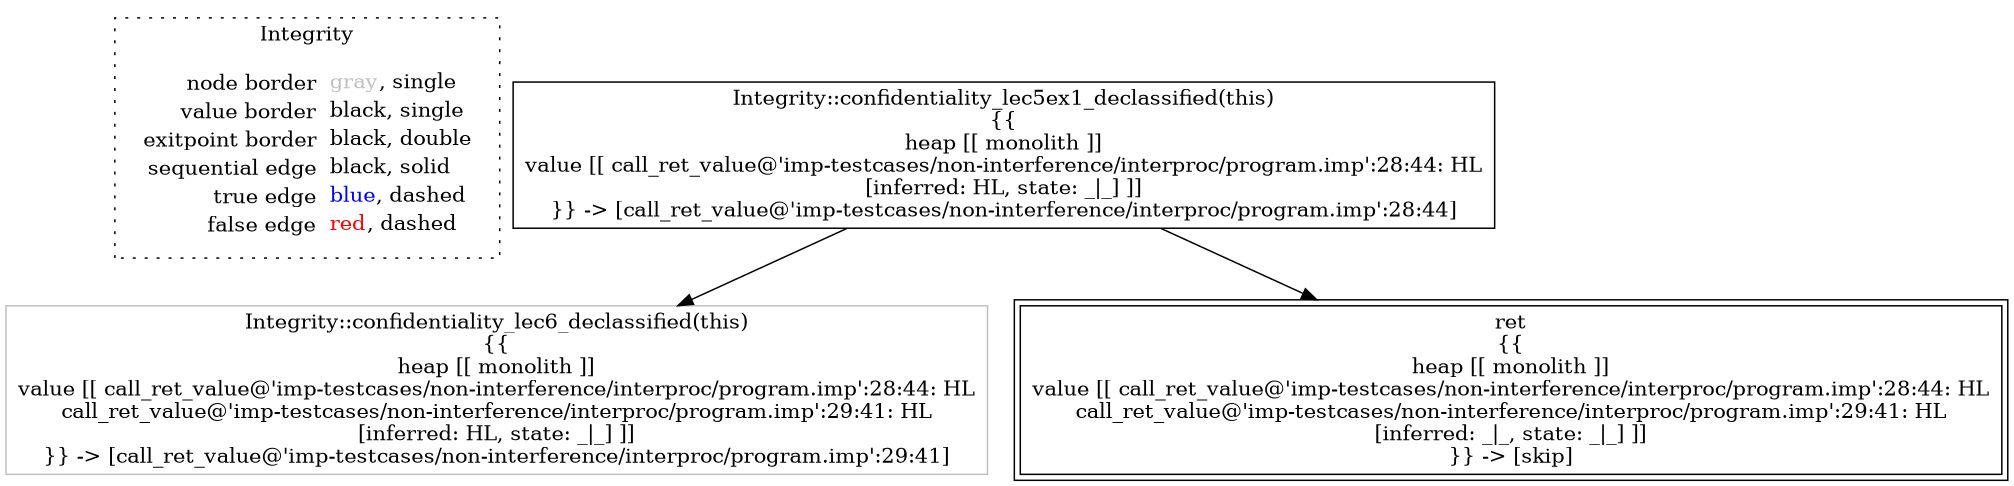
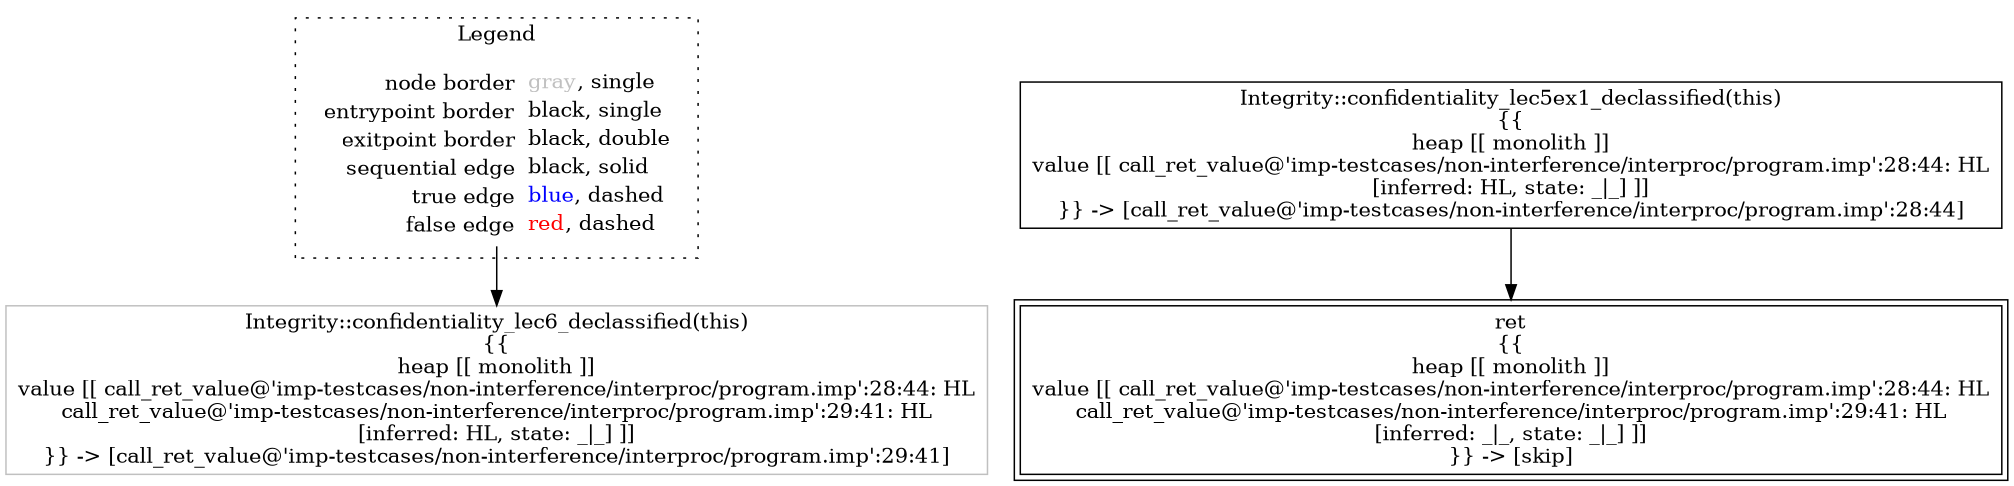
cluster "Integrity": label "Integrity" -> "Legend"
node "node border": text "value border" -> "entrypoint border"
edge "Integrity::confidentiality_lec5ex1_declassified(this)" -> "Integrity::confidentiality_lec6_declassified(this)": now "node border" -> "Integrity::confidentiality_lec6_declassified(this)"
